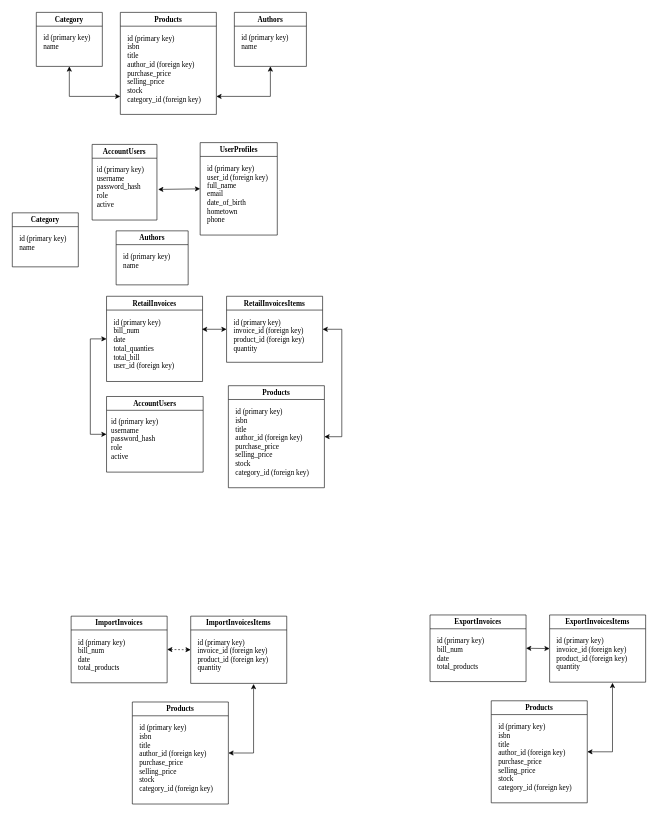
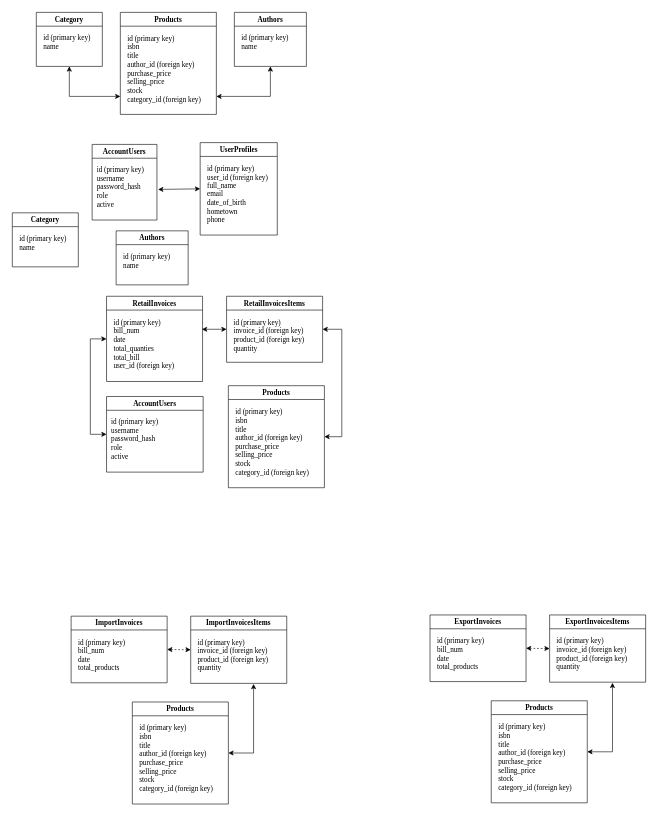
edge "ExportInvoices" -- "ExportInvoicesItems": style solid -> dashed
